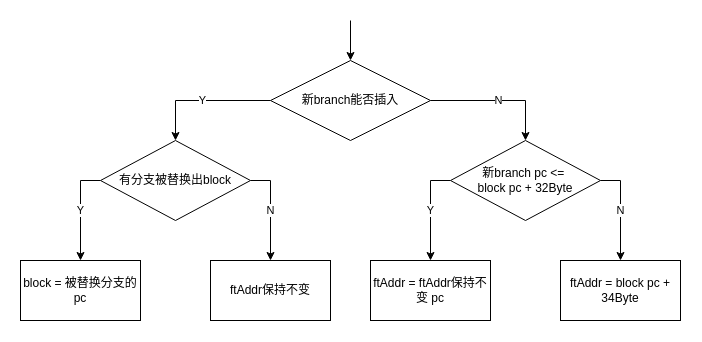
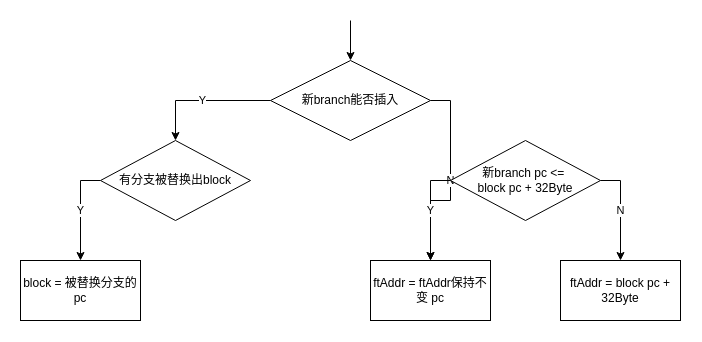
edge "新branch能否插入" -> "新branch pc <= block pc + 32Byte": now "新branch能否插入" -> "ftAddr = ftAddr保持不变 pc"
edge "有分支被替换出block" -> "ftAddr保持不变": removed, label "N"
node "ftAddr保持不变": removed
node "ftAddr = block pc + 34Byte": label "ftAddr = block pc + 34Byte" -> "ftAddr = block pc + 32Byte"
